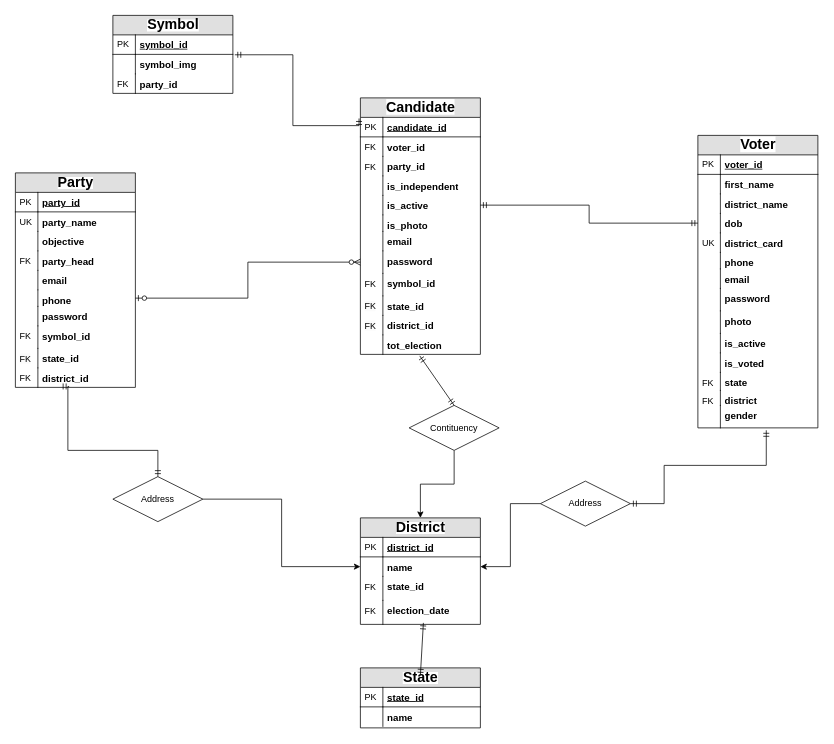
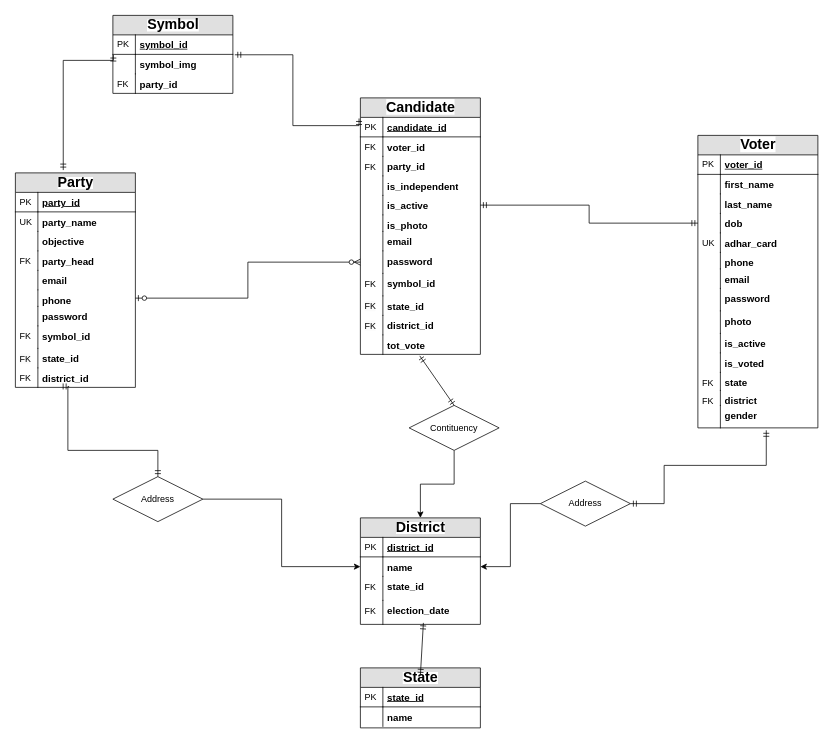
edge "symbol_img" -- "Party": added
node "district_name": label "district_name" -> "last_name"
node "district_card": label "district_card" -> "adhar_card"
node "tot_election": label "tot_election" -> "tot_vote"
